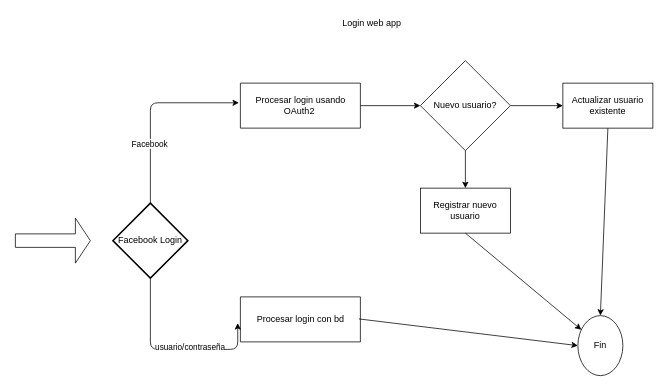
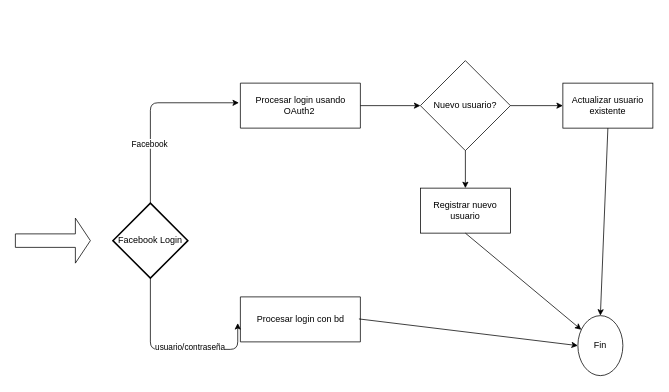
node "Login web app": removed
